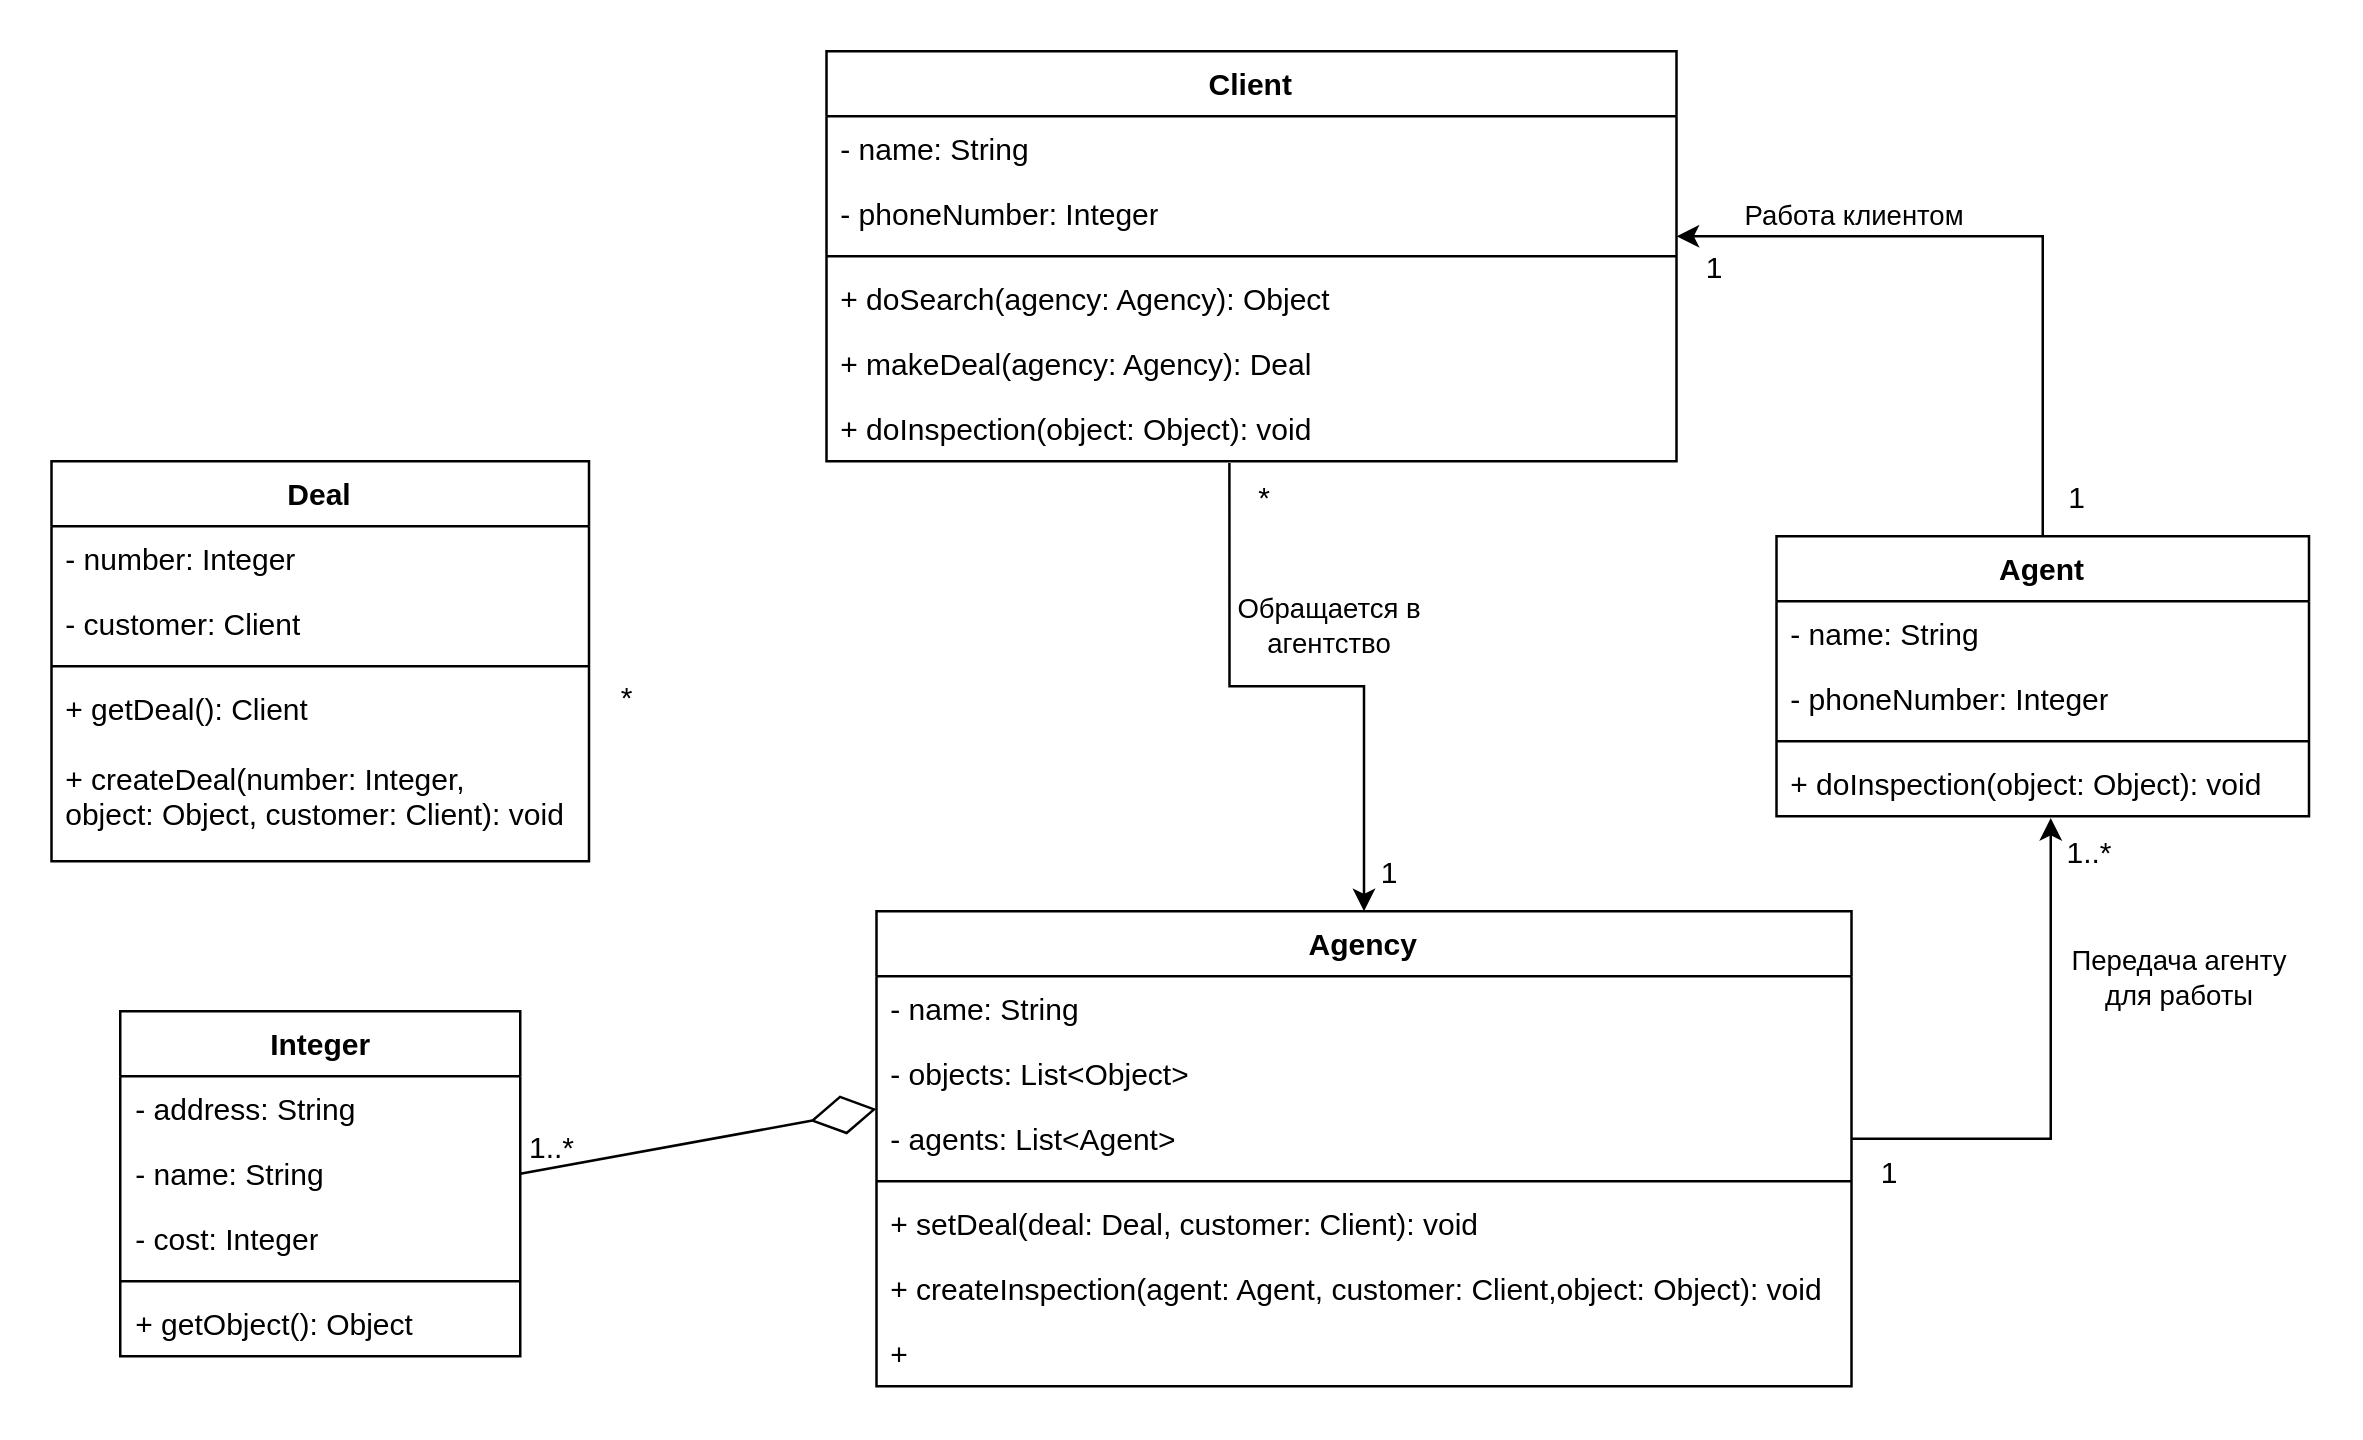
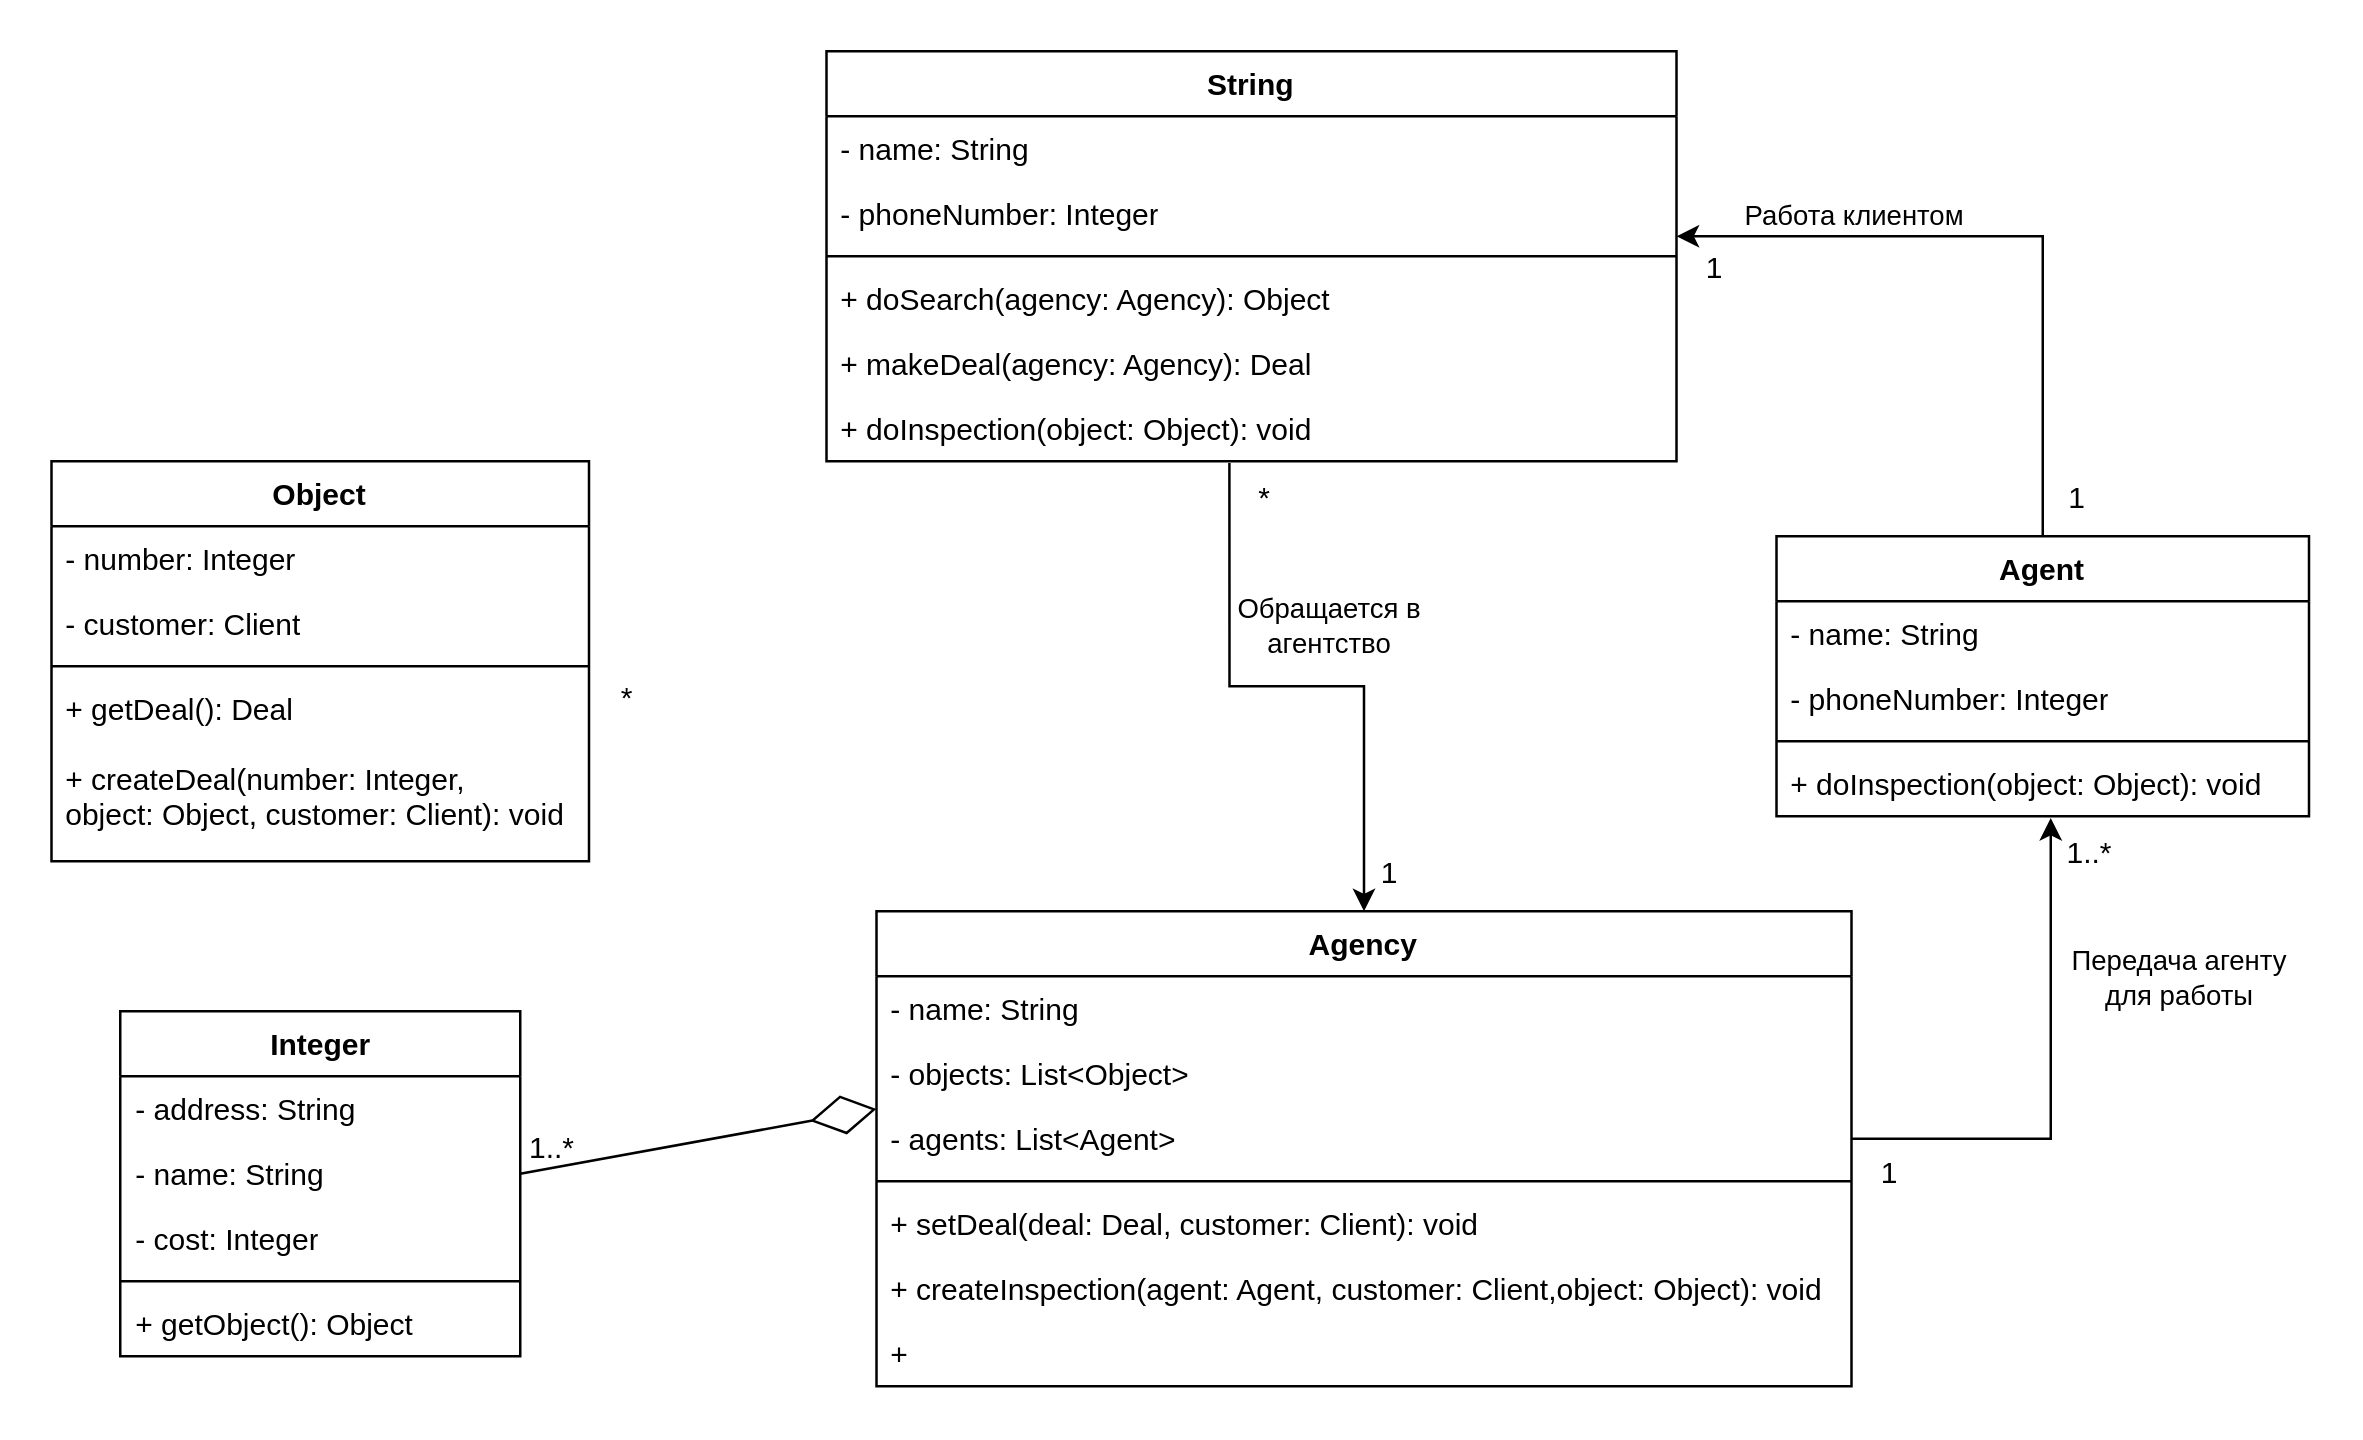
node "Client": label "Client" -> "String"
node "Deal": label "Deal" -> "Object"
node "+ getDeal(): Client": label "+ getDeal(): Client" -> "+ getDeal(): Deal"
